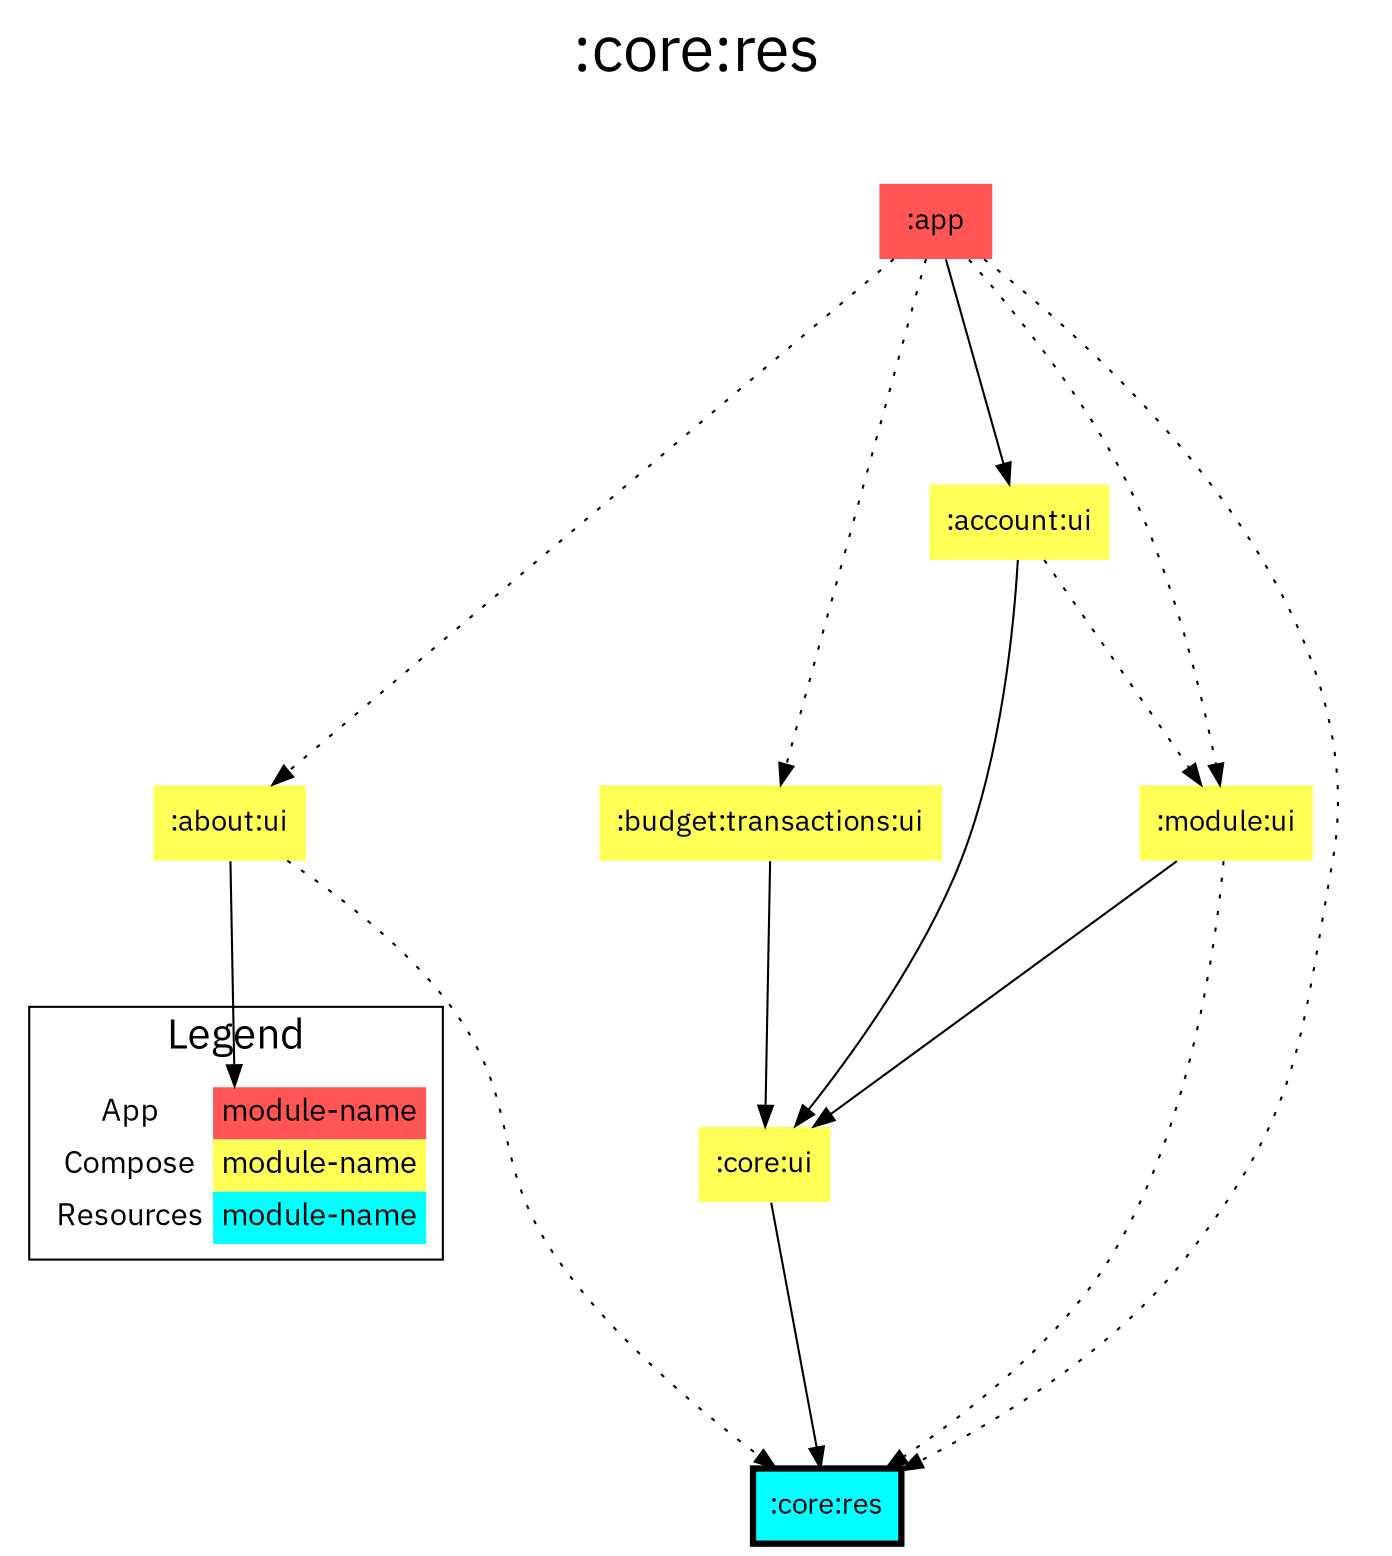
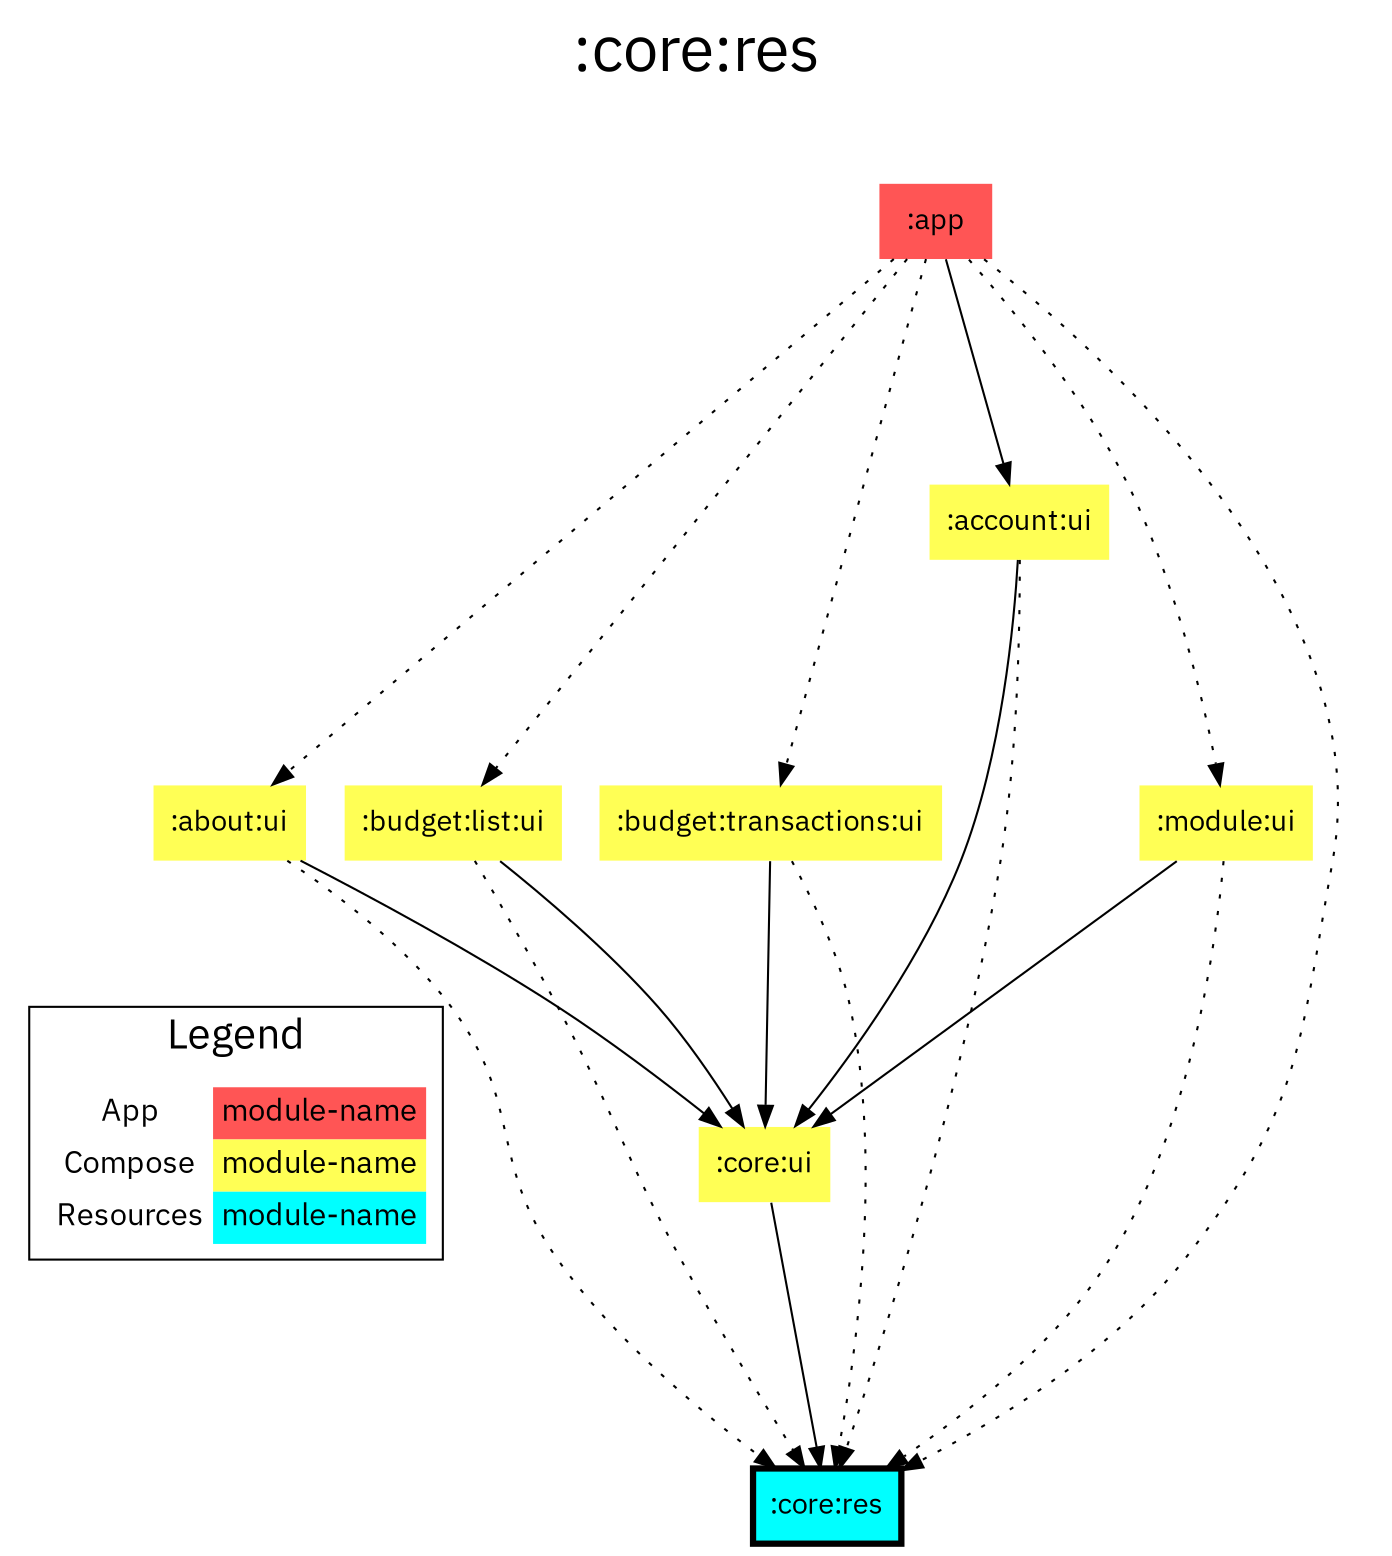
edge ":account:ui" -> ":module:ui": now ":account:ui" -> ":core:res"
node ":budget:list:ui": added
edge ":about:ui" -> "App": now ":about:ui" -> ":core:ui"
edge ":budget:transactions:ui" -> ":core:res": added
